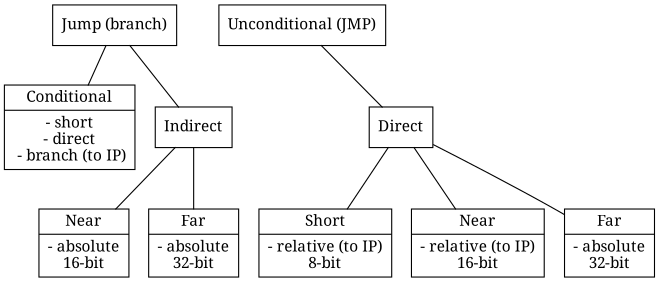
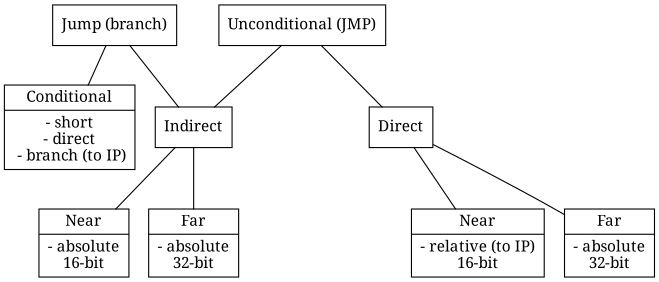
edge "Unconditional (JMP)" -- "Indirect": added
node "Short": removed
